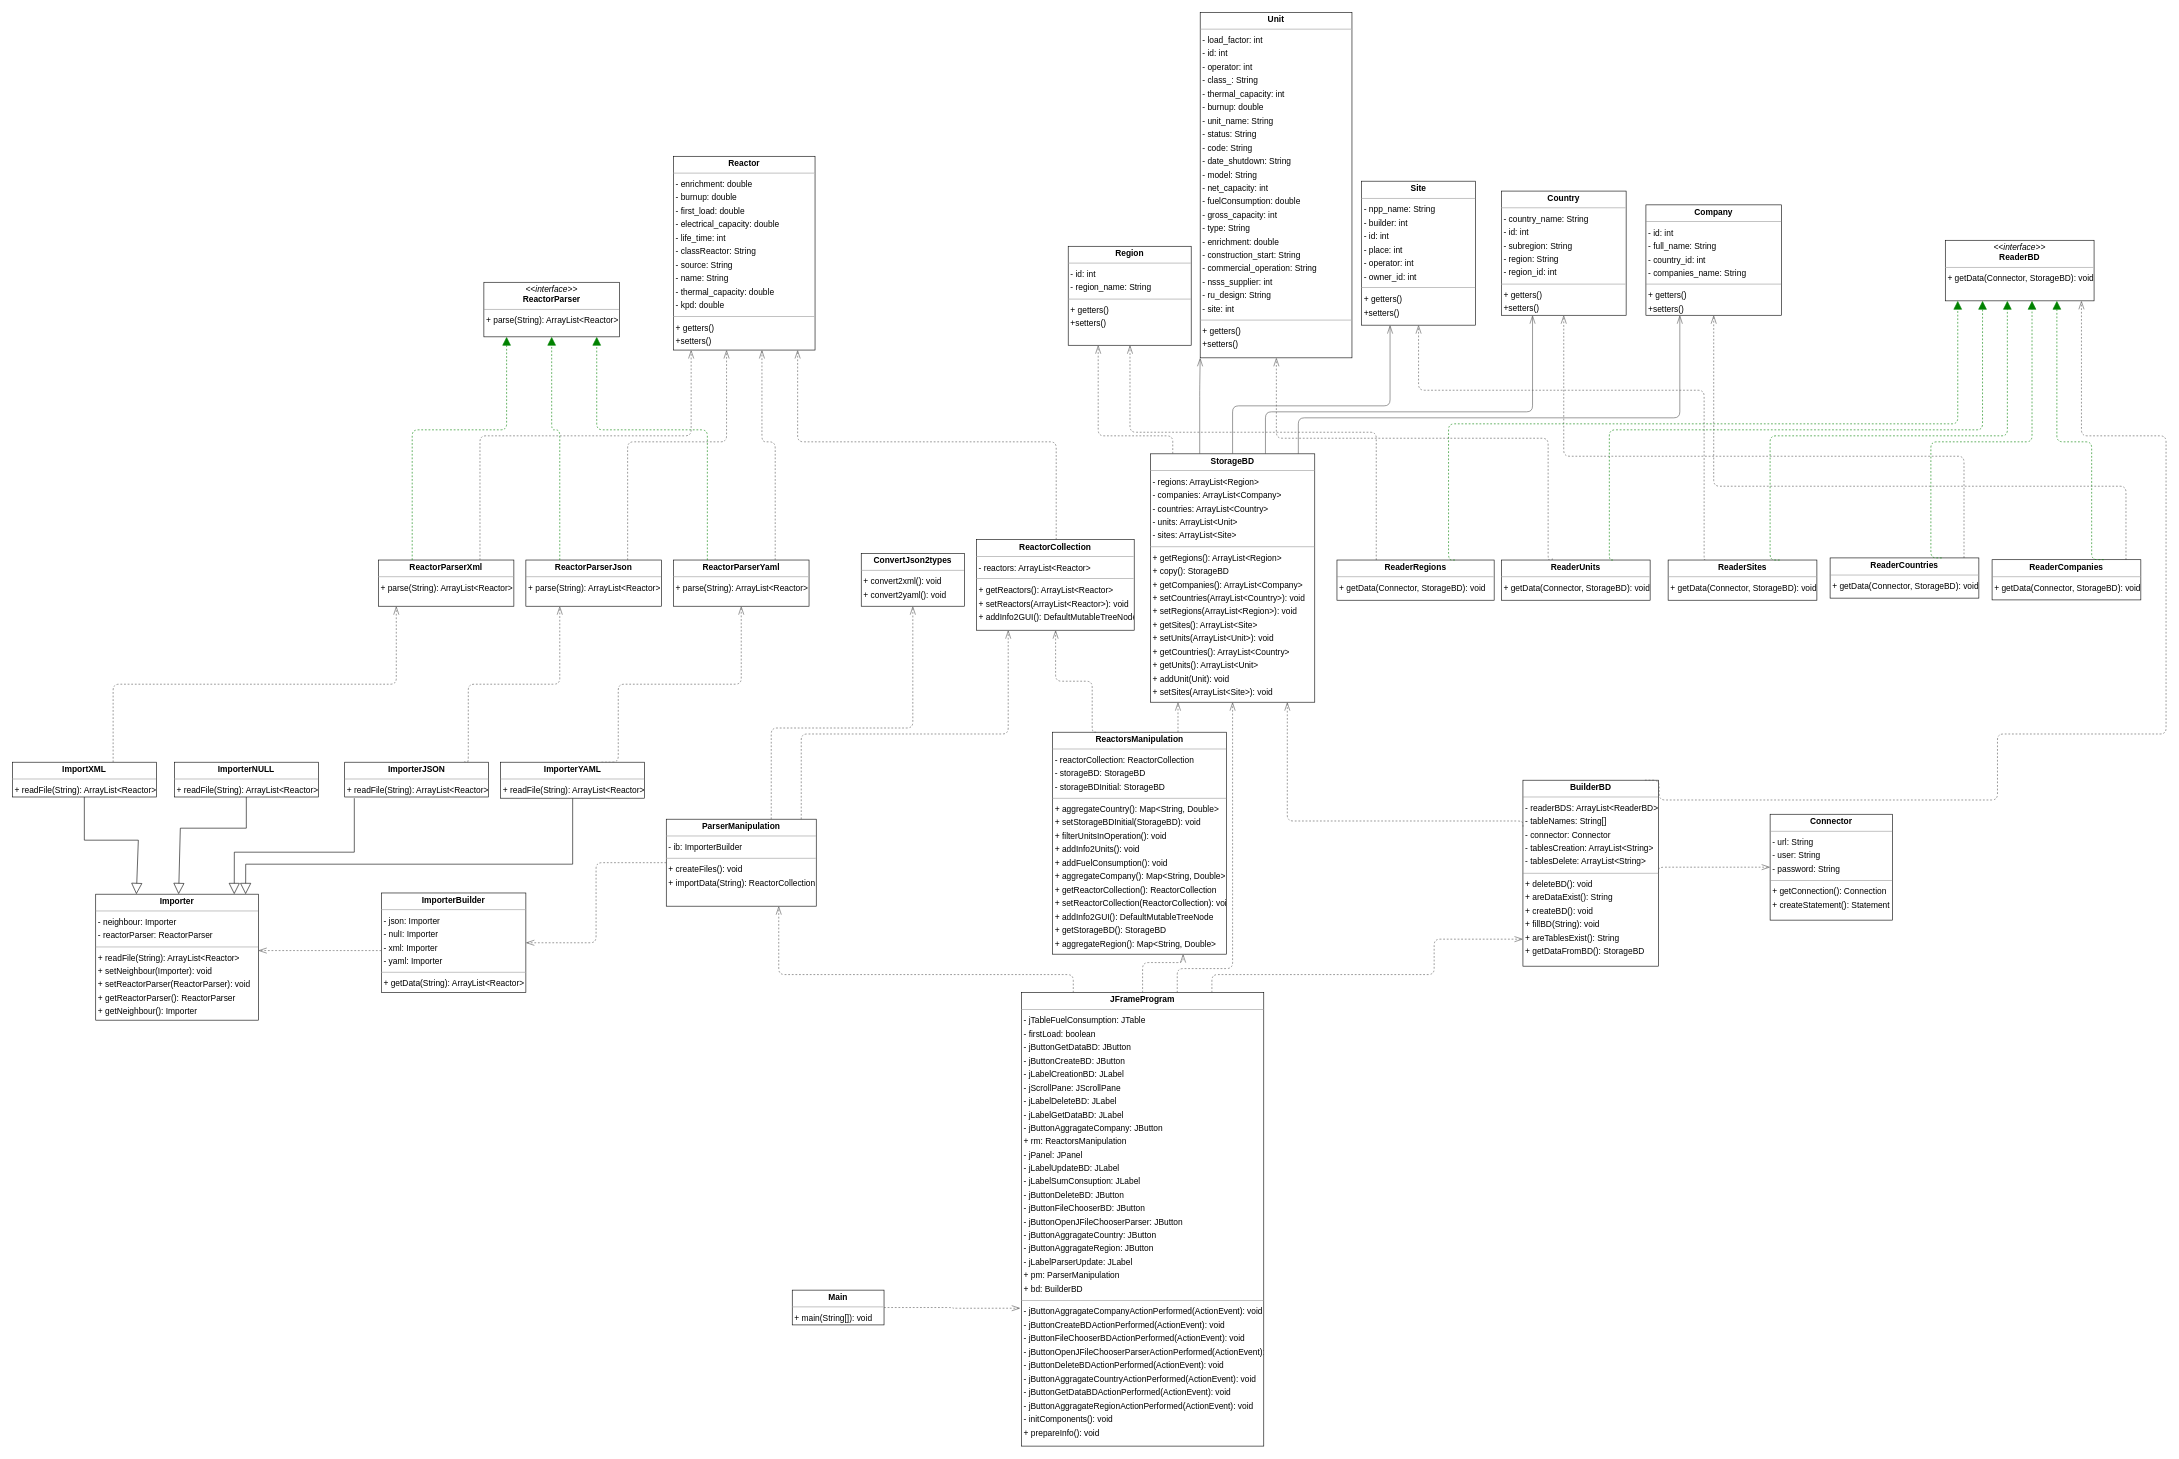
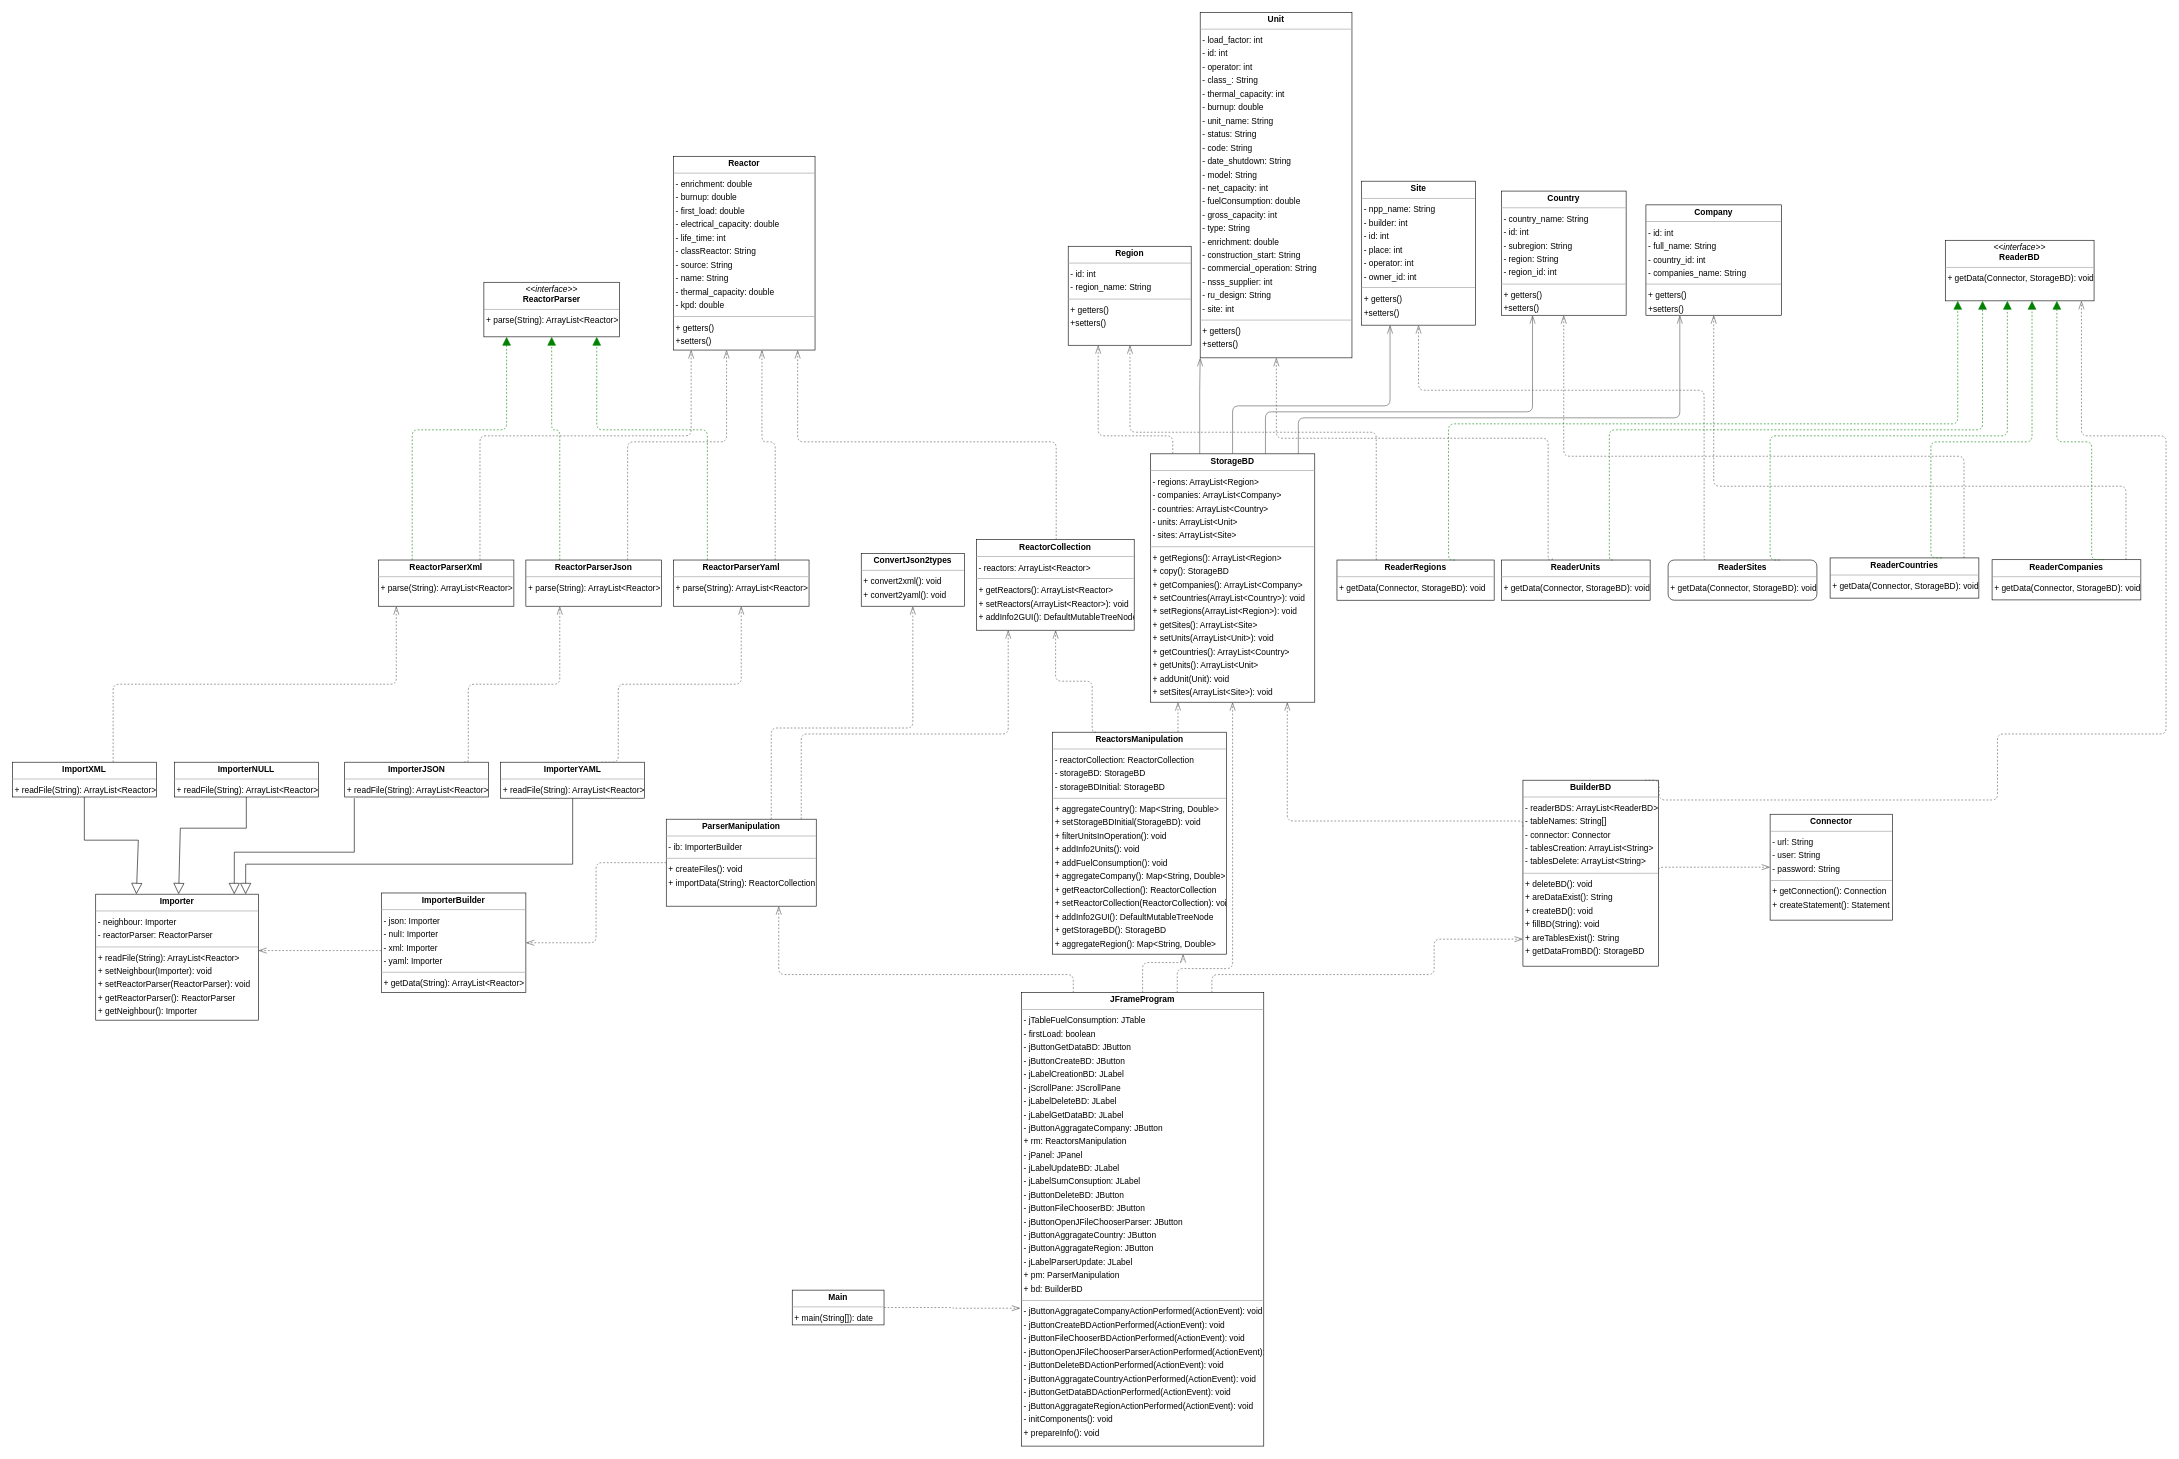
node "ReaderSites + getData(Connector, StorageBD): void": shape rectangle -> rounded rectangle
node "Main + main(String[]): void": label "Main + main(String[]): void" -> "Main + main(String[]): date"
